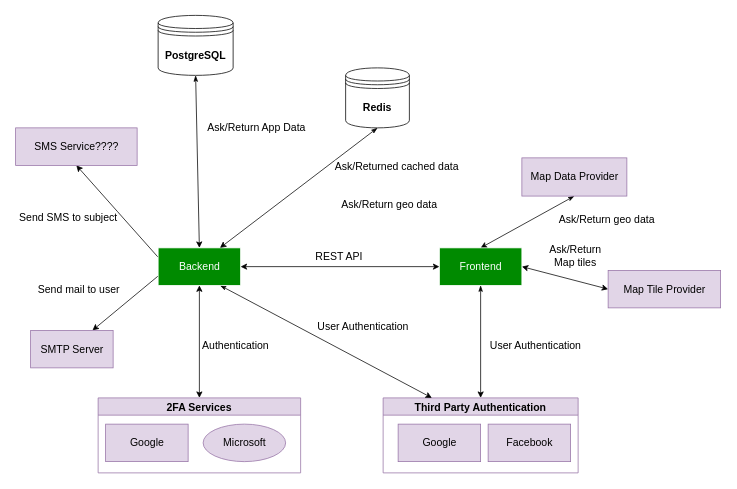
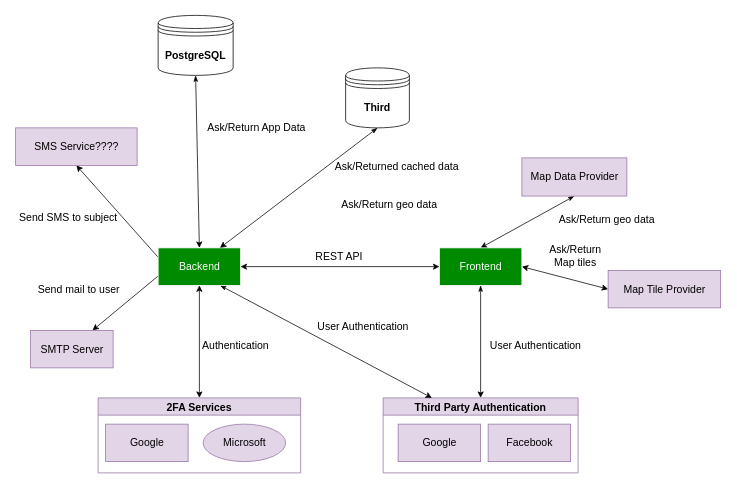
node "Redis": label "Redis" -> "Third"
